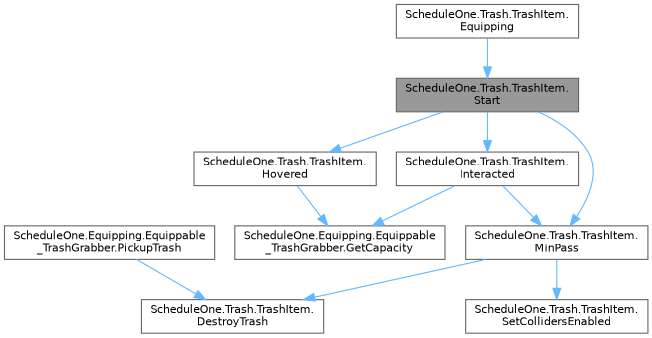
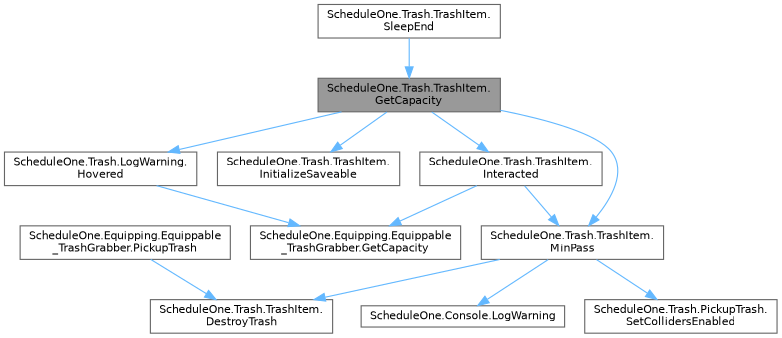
node "ScheduleOne.Trash.TrashItem. Equipping": label "ScheduleOne.Trash.TrashItem. Equipping" -> "ScheduleOne.Trash.TrashItem. SleepEnd"
node "ScheduleOne.Trash.TrashItem. Start": label "ScheduleOne.Trash.TrashItem. Start" -> "ScheduleOne.Trash.TrashItem. GetCapacity"
node "ScheduleOne.Trash.TrashItem. Hovered": label "ScheduleOne.Trash.TrashItem. Hovered" -> "ScheduleOne.Trash.LogWarning. Hovered"
node "ScheduleOne.Trash.TrashItem. InitializeSaveable": added
node "ScheduleOne.Console.LogWarning": added
node "ScheduleOne.Trash.TrashItem. SetCollidersEnabled": label "ScheduleOne.Trash.TrashItem. SetCollidersEnabled" -> "ScheduleOne.Trash.PickupTrash. SetCollidersEnabled"
